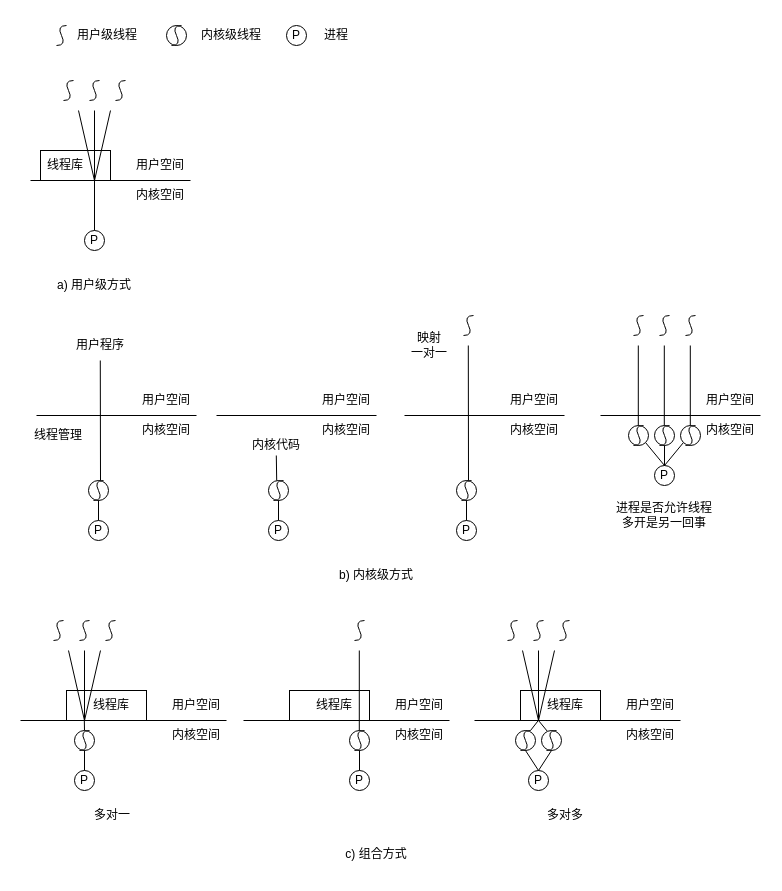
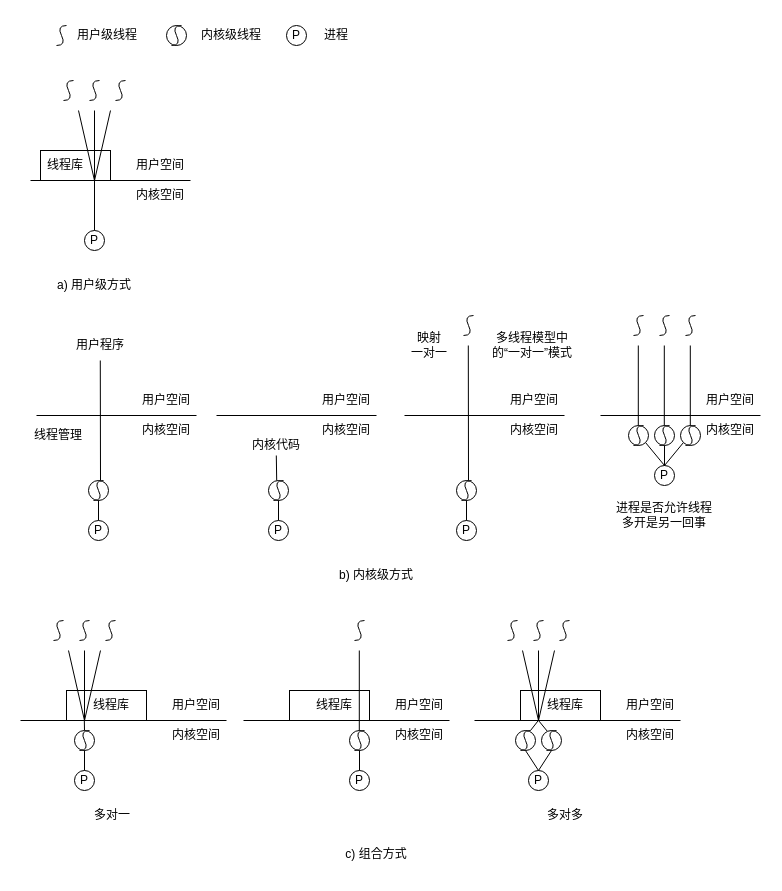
node "多线程模型中的“一对一”模式": added
